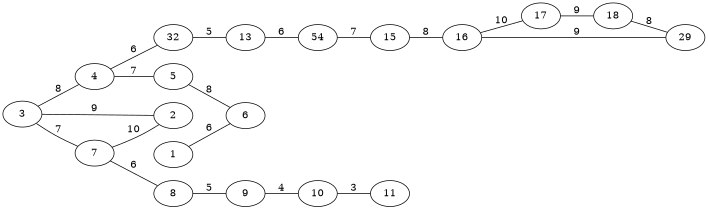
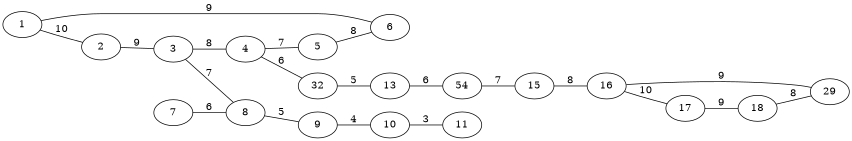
edge "6" -- "1": label "6" -> "9"
edge "3" -- "7": now "3" -- "8"
edge "2" -- "7": now "2" -- "1"
